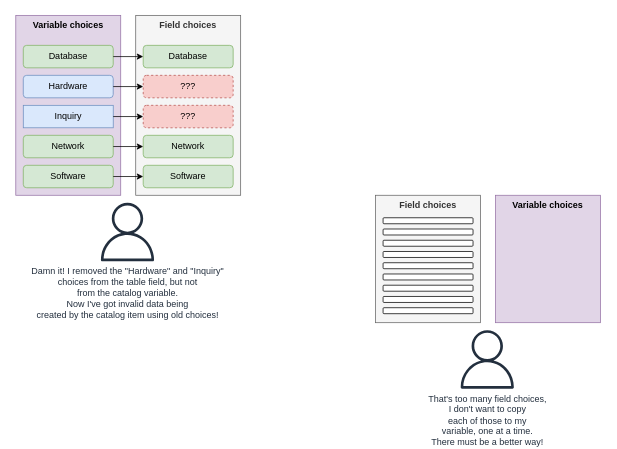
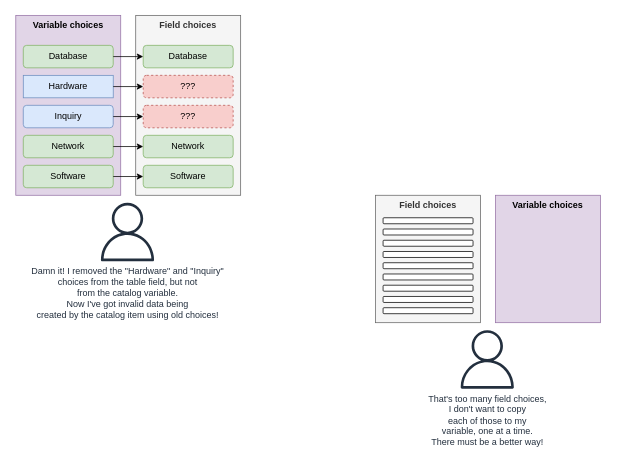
node "Hardware": shape rounded rectangle -> rectangle
node "Inquiry": shape rectangle -> rounded rectangle
